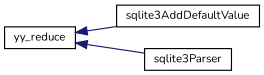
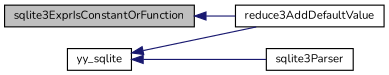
node "sqlite3ExprIsConstantOrFunction": added
node "sqlite3AddDefaultValue": label "sqlite3AddDefaultValue" -> "reduce3AddDefaultValue"
node "yy_reduce": label "yy_reduce" -> "yy_sqlite"
